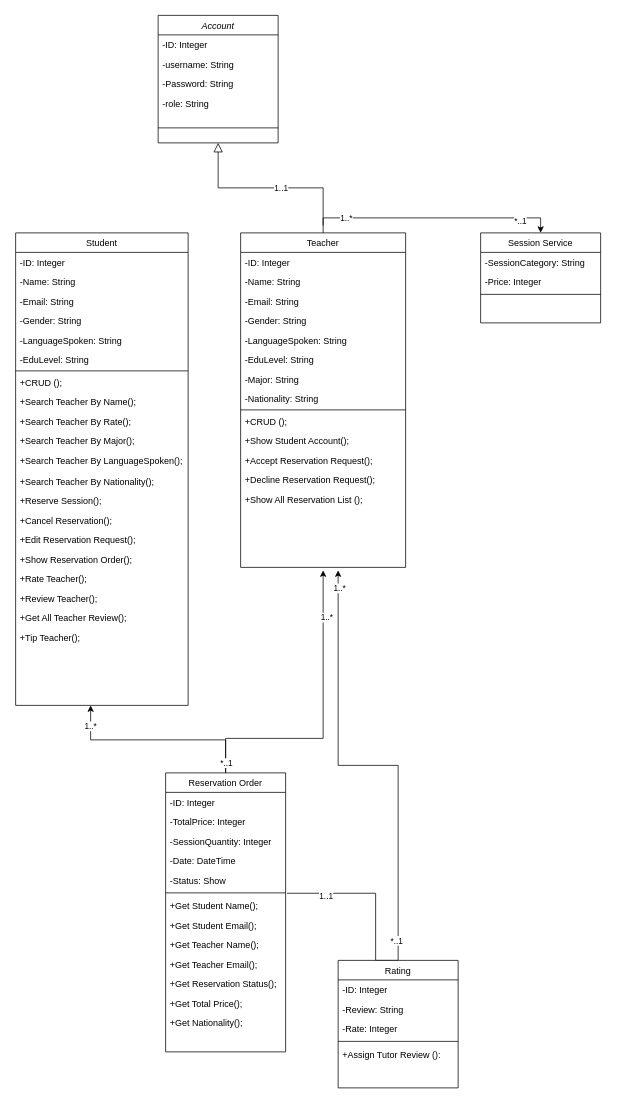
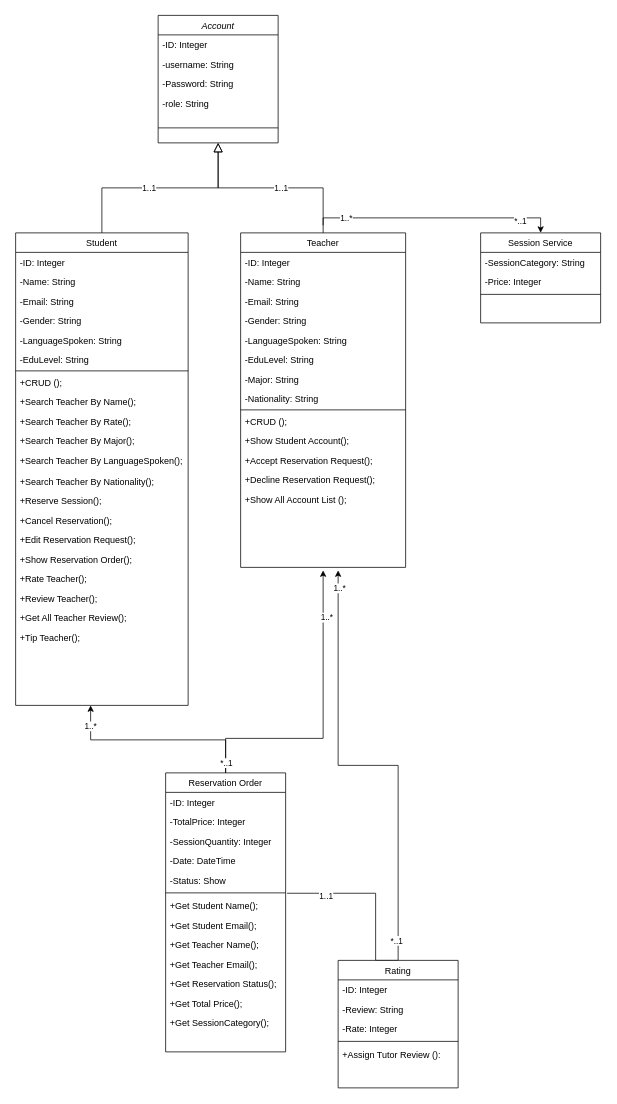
edge "Student" -> "Account": added, label "1..1"
node "+Show All Reservation List ();": label "+Show All Reservation List ();" -> "+Show All Account List ();"
node "+Get Nationality();": label "+Get Nationality();" -> "+Get SessionCategory();"
